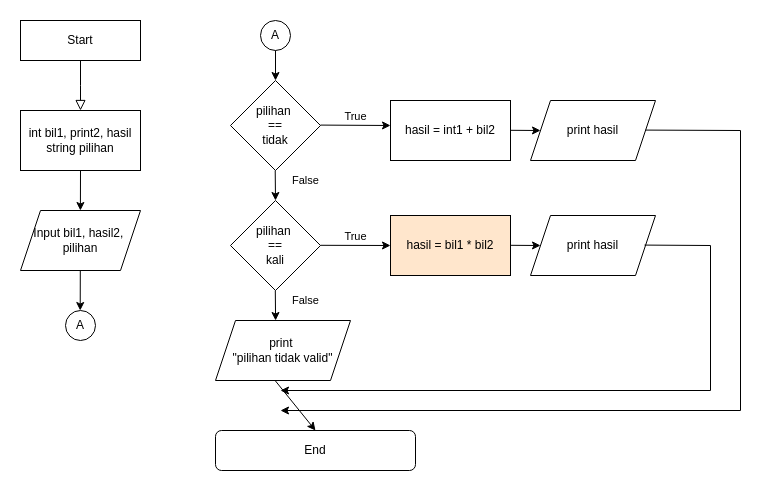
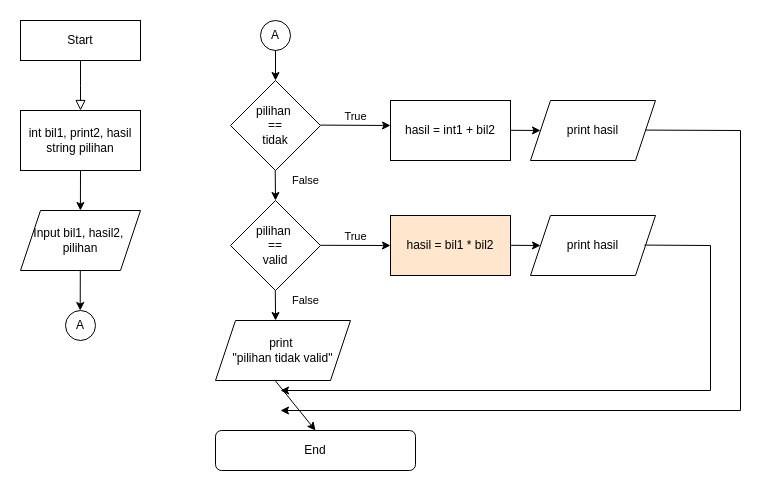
node "pilihan == kali": label "pilihan == kali" -> "pilihan == valid"
